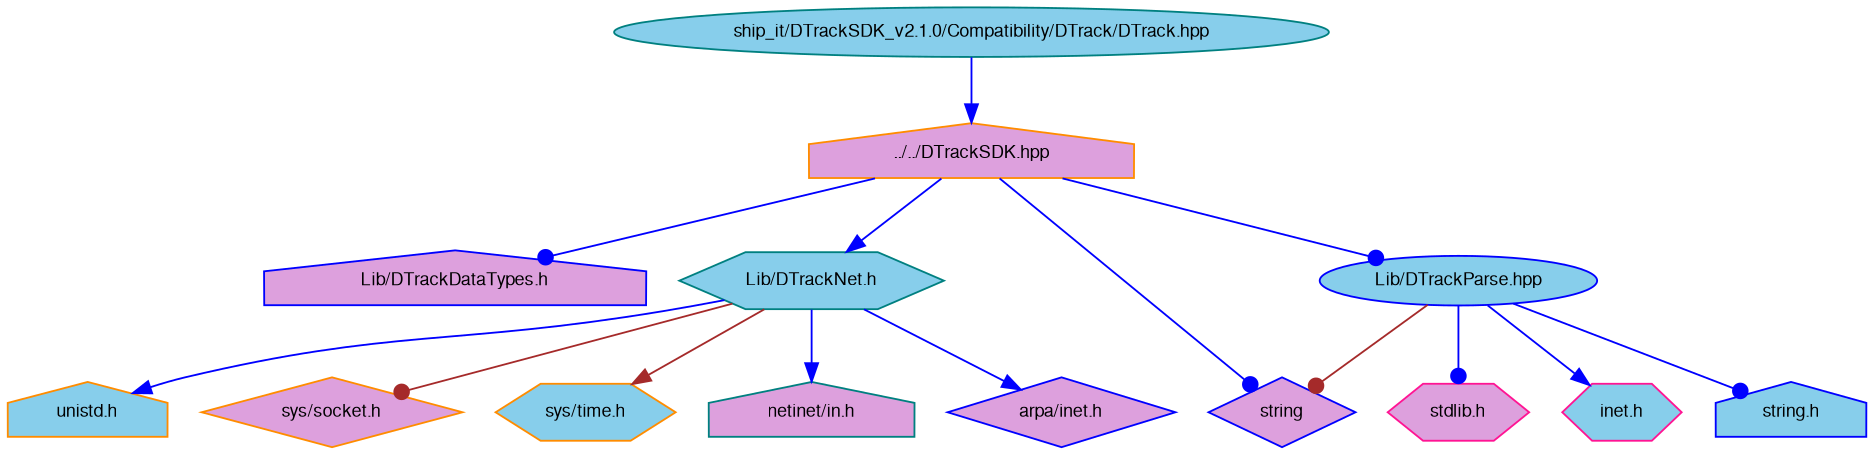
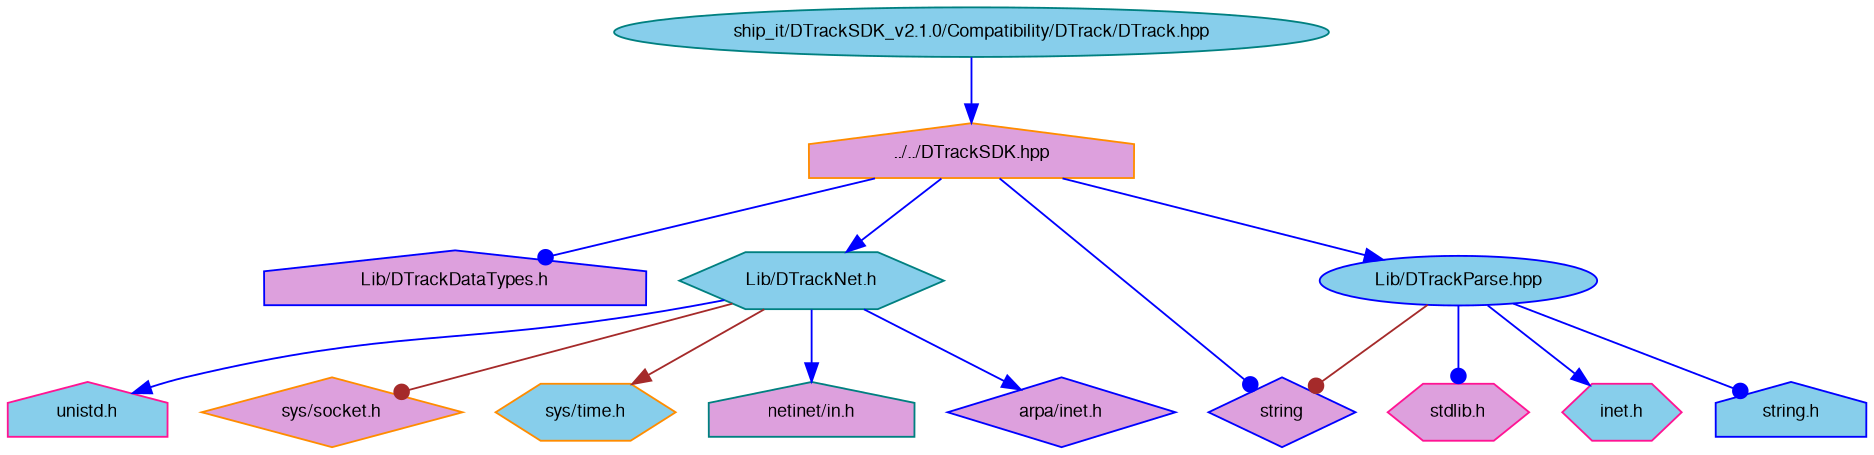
edge "../../DTrackSDK.hpp" -> "Lib/DTrackParse.hpp": arrowhead dot -> normal
node "unistd.h": color darkorange -> deeppink
